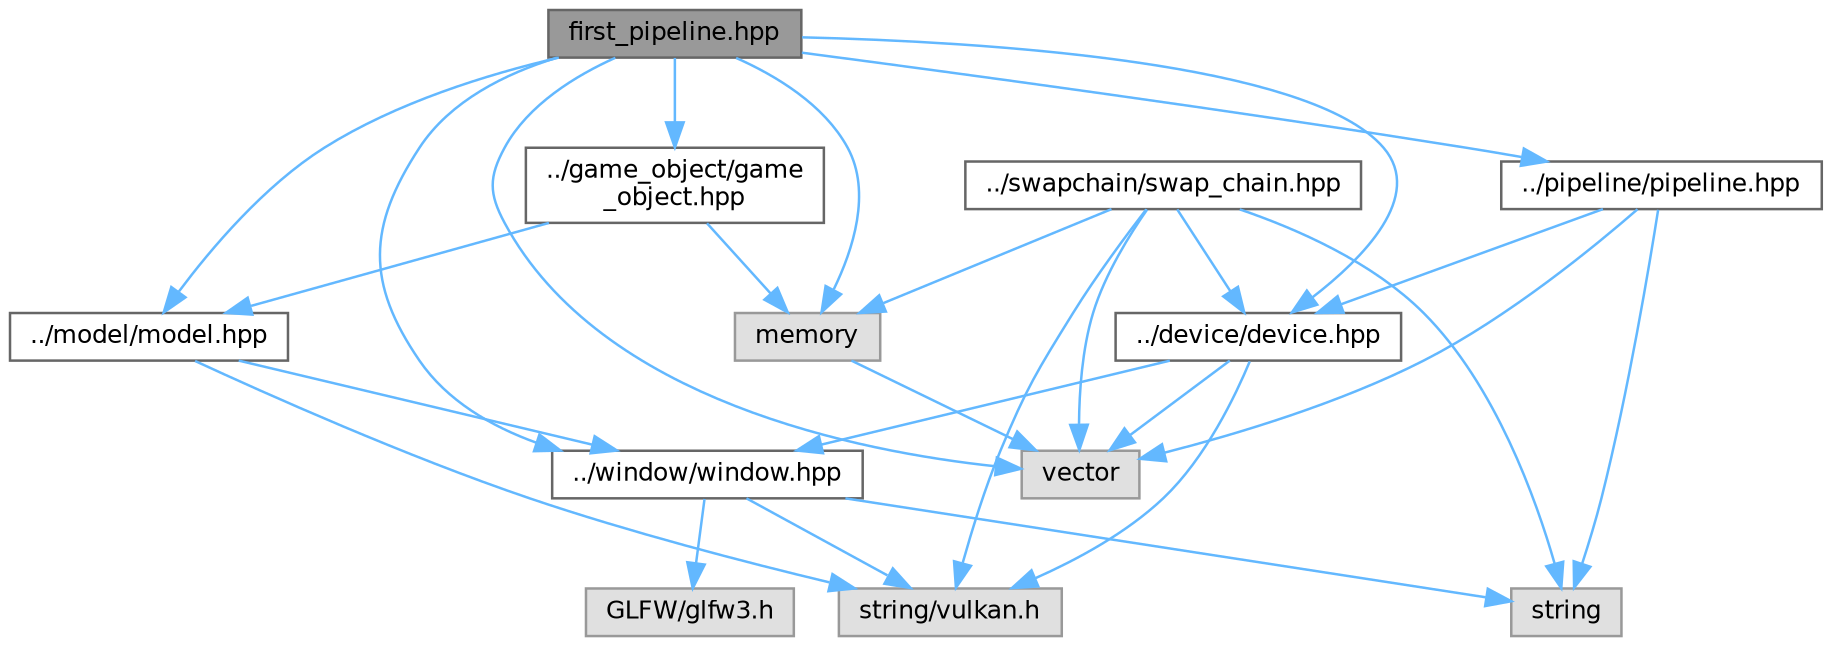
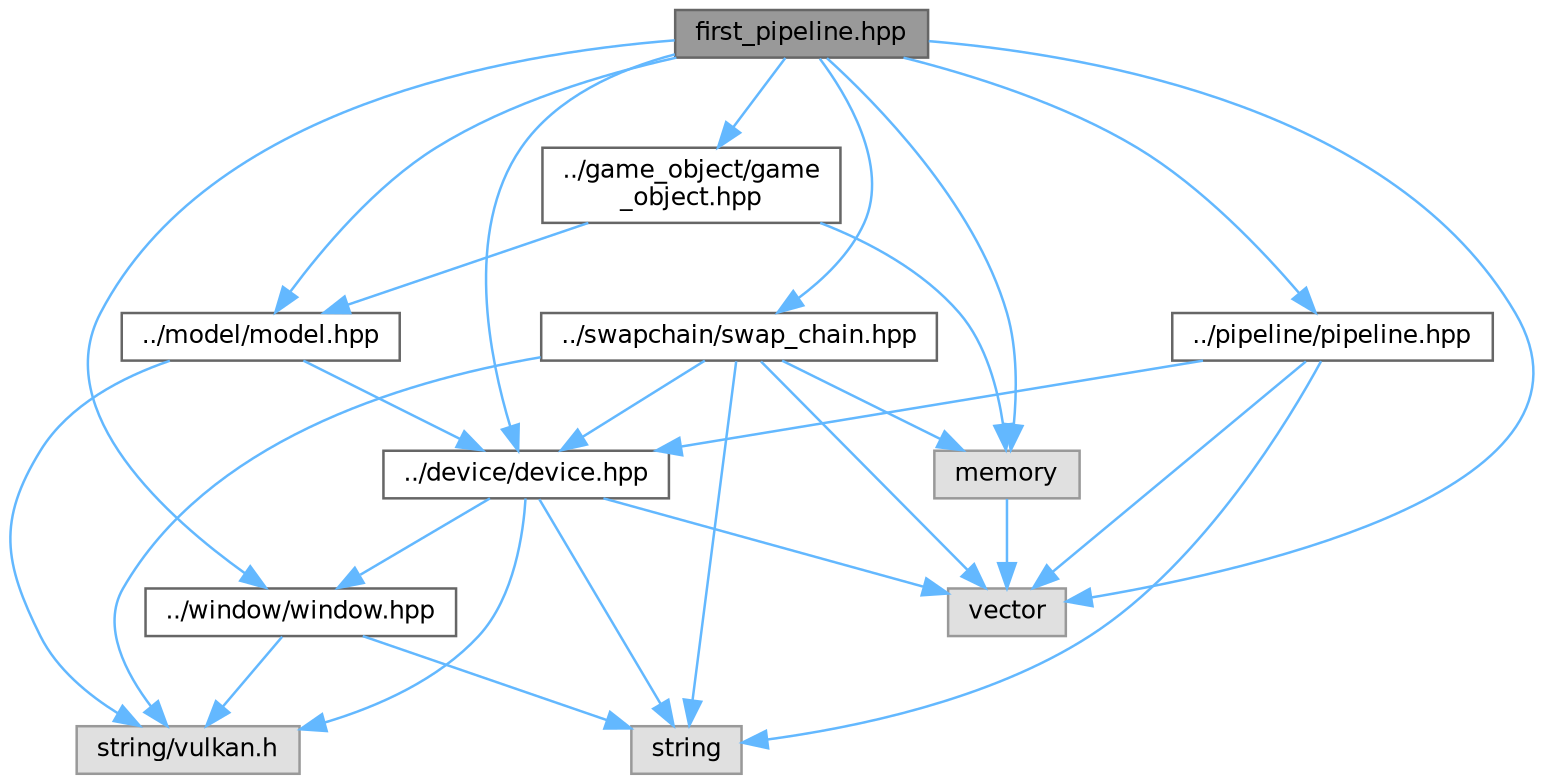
edge "first_pipeline.hpp" -> "../swapchain/swap_chain.hpp": added
edge "../model/model.hpp" -> "../window/window.hpp": now "../model/model.hpp" -> "../device/device.hpp"
edge "../device/device.hpp" -> "string": added
node "GLFW/glfw3.h": removed
